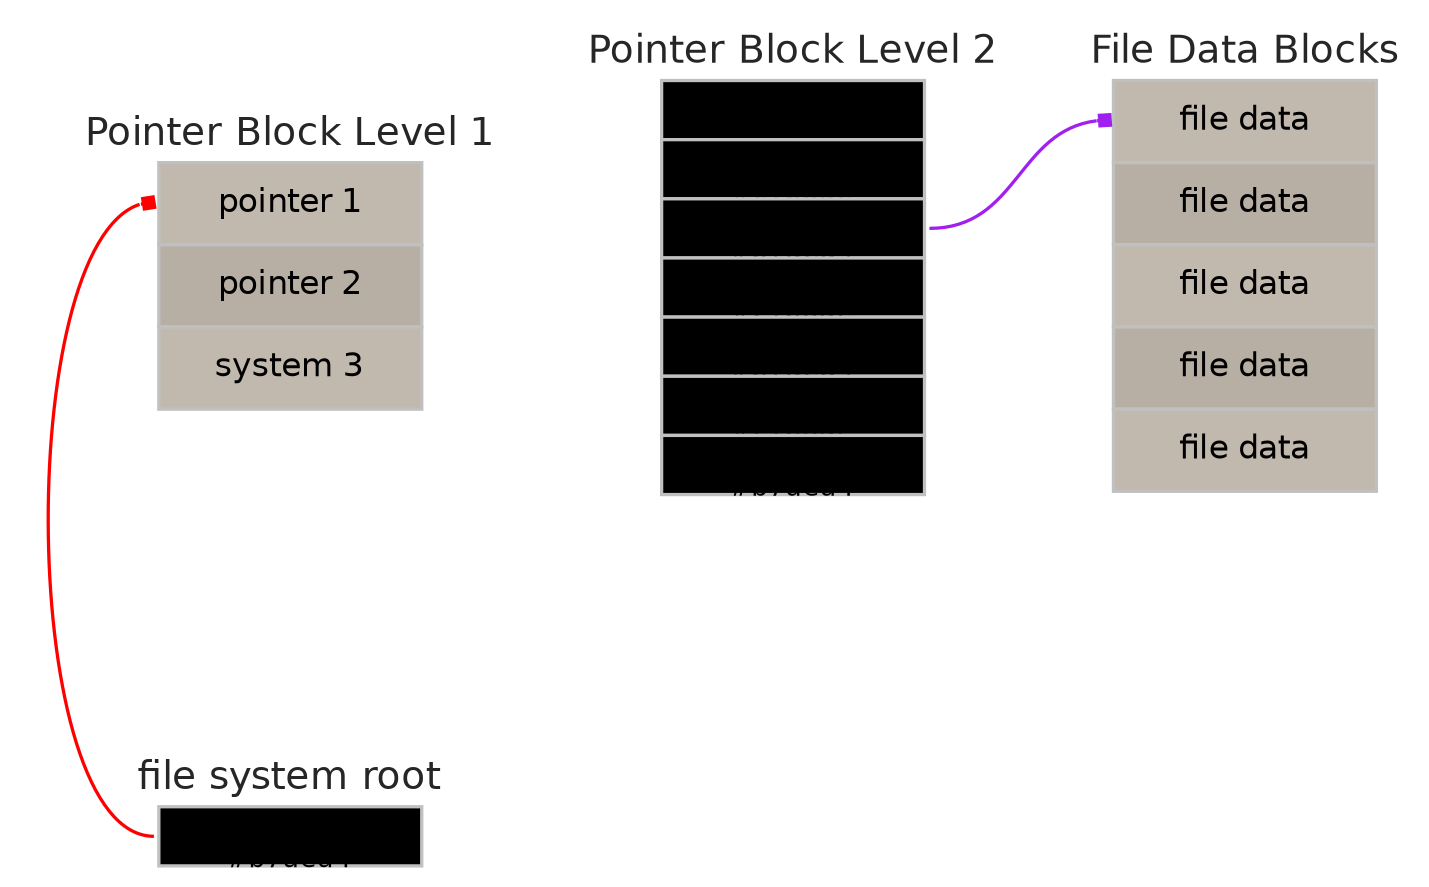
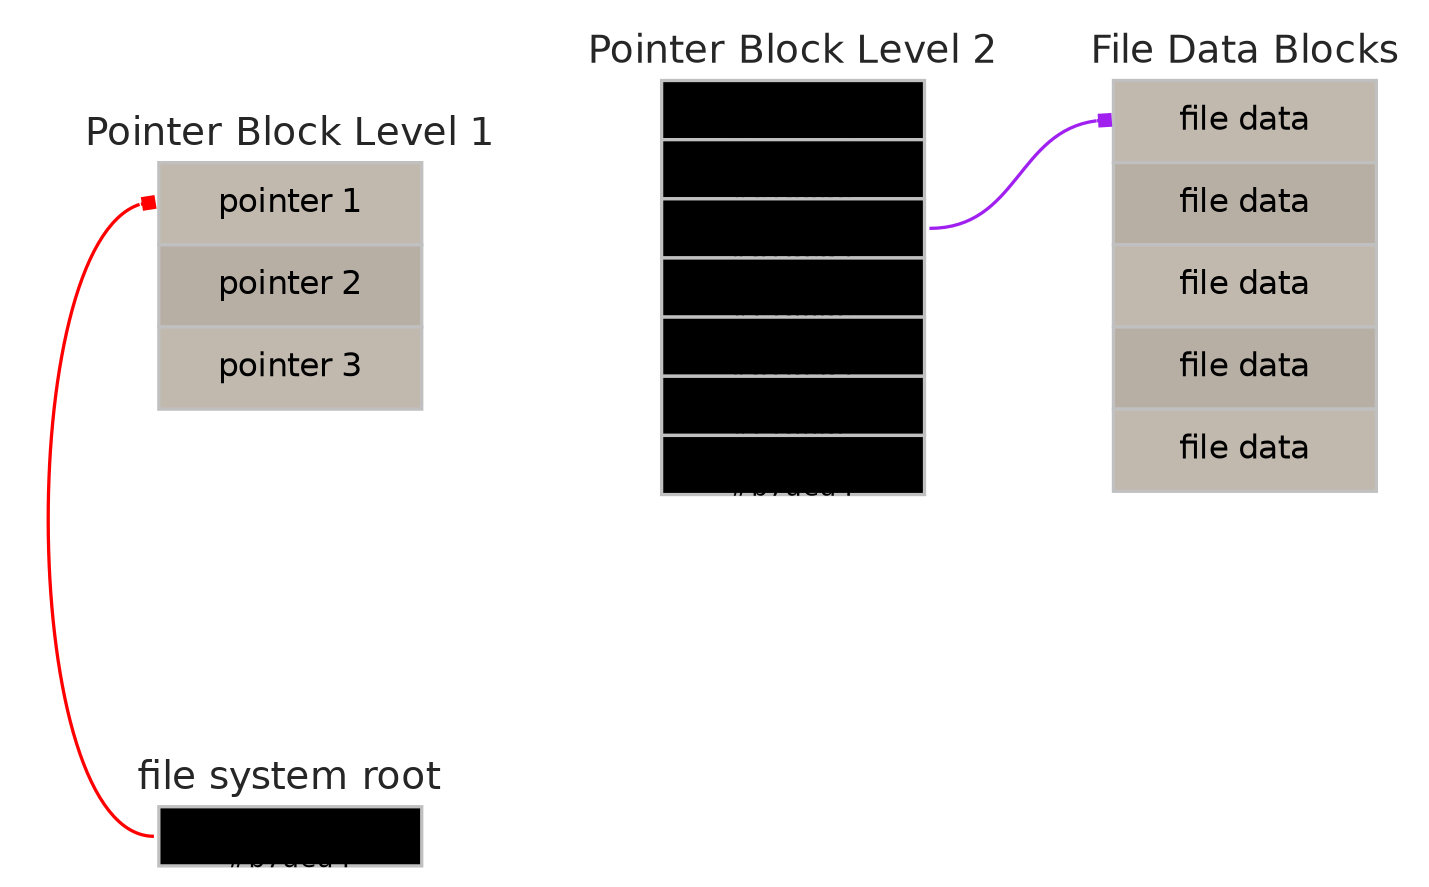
node "Pointer Block Level 1": text "system 3" -> "pointer 3"
